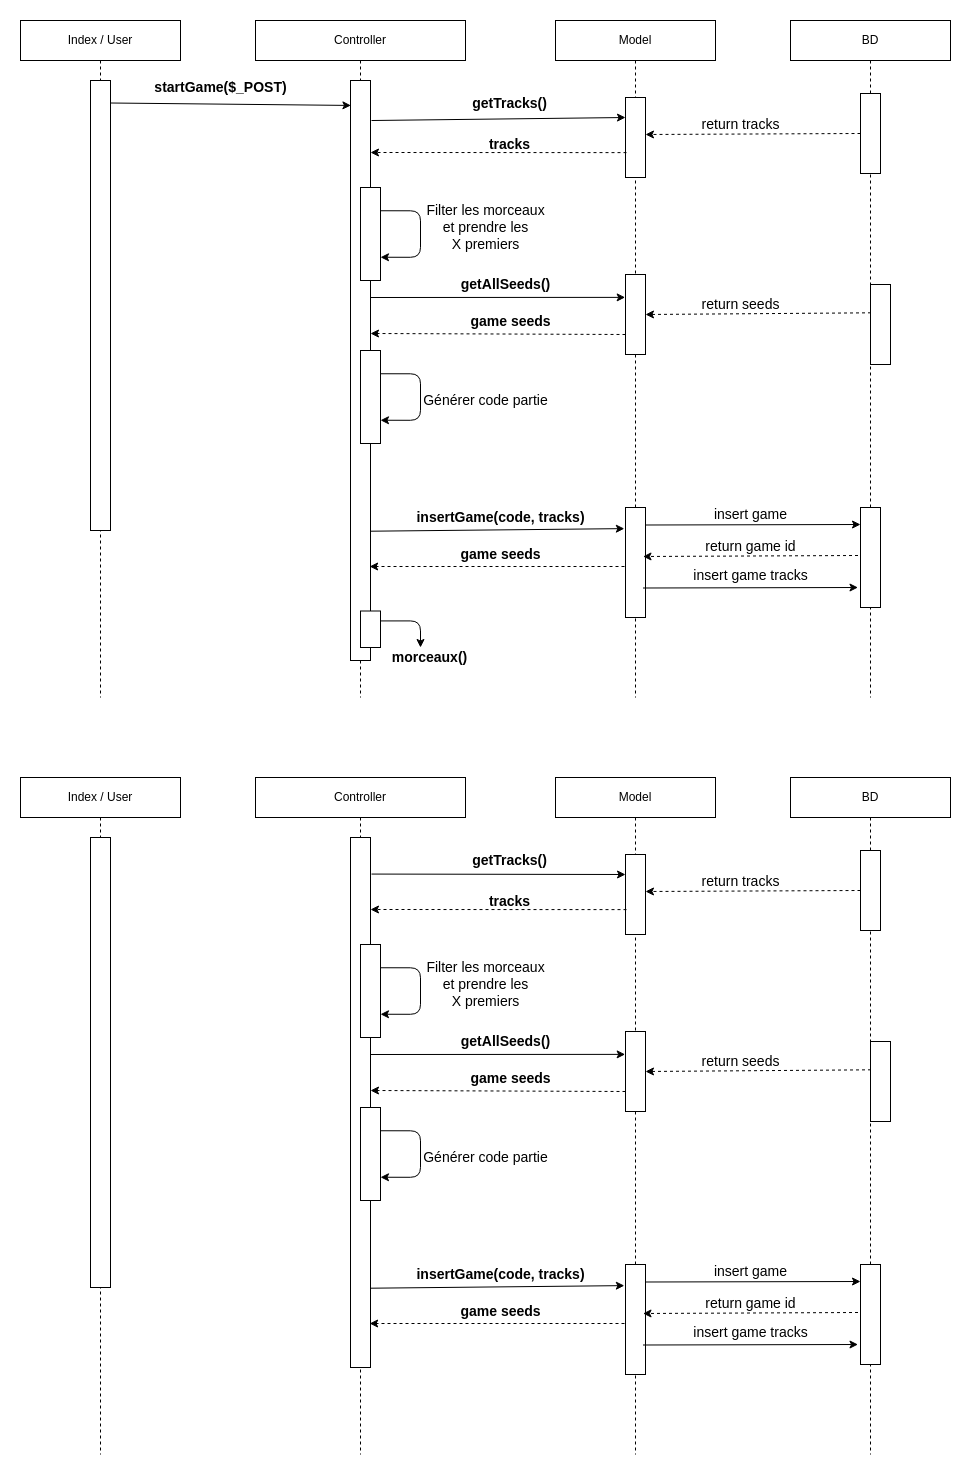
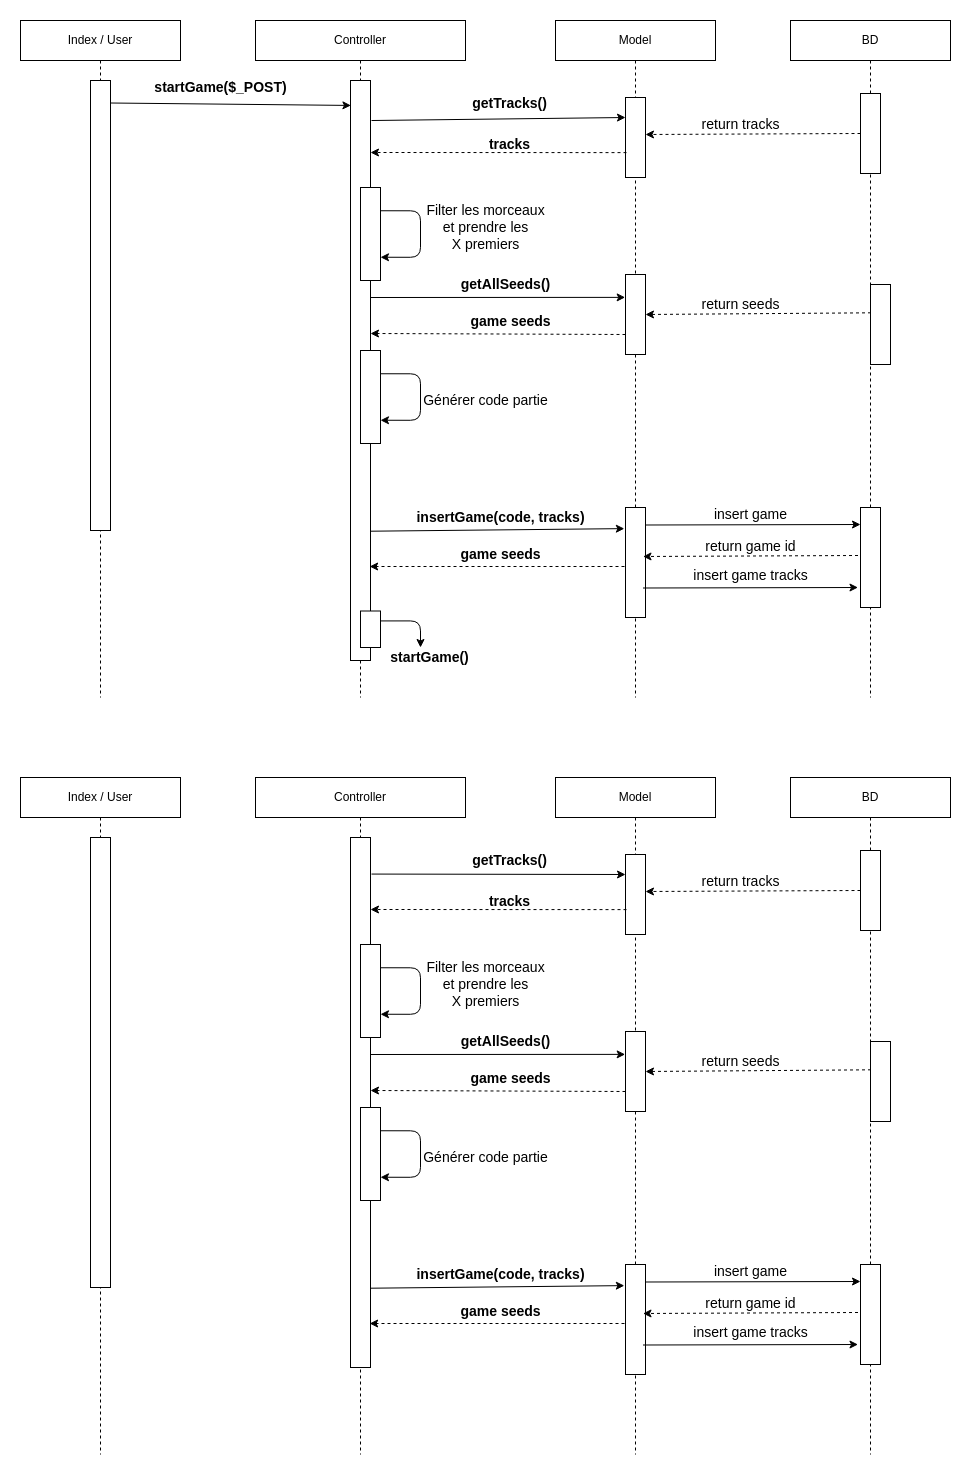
node "morceaux()": label "morceaux()" -> "startGame()"
